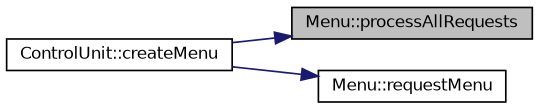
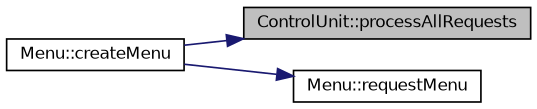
node "Menu::processAllRequests": label "Menu::processAllRequests" -> "ControlUnit::processAllRequests"
node "ControlUnit::createMenu": label "ControlUnit::createMenu" -> "Menu::createMenu"
